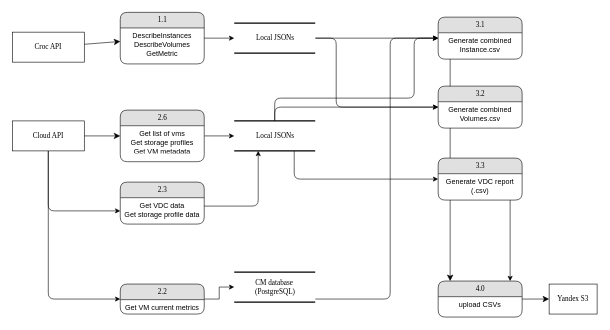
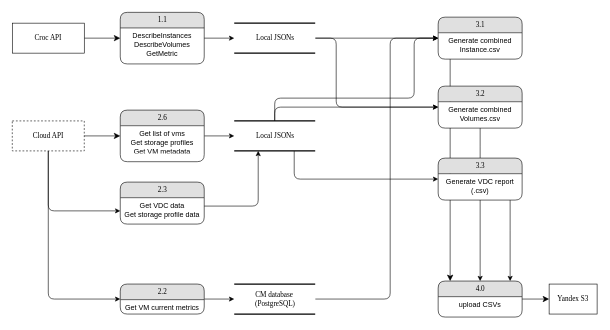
node "Croc API": moved (48, 47) -> (48, 38)
node "Cloud API": style solid -> dashed
edge "3.2" -> "4.0": added
node "CM database (PostgreSQL)": moved (275, 287) -> (275, 299)
